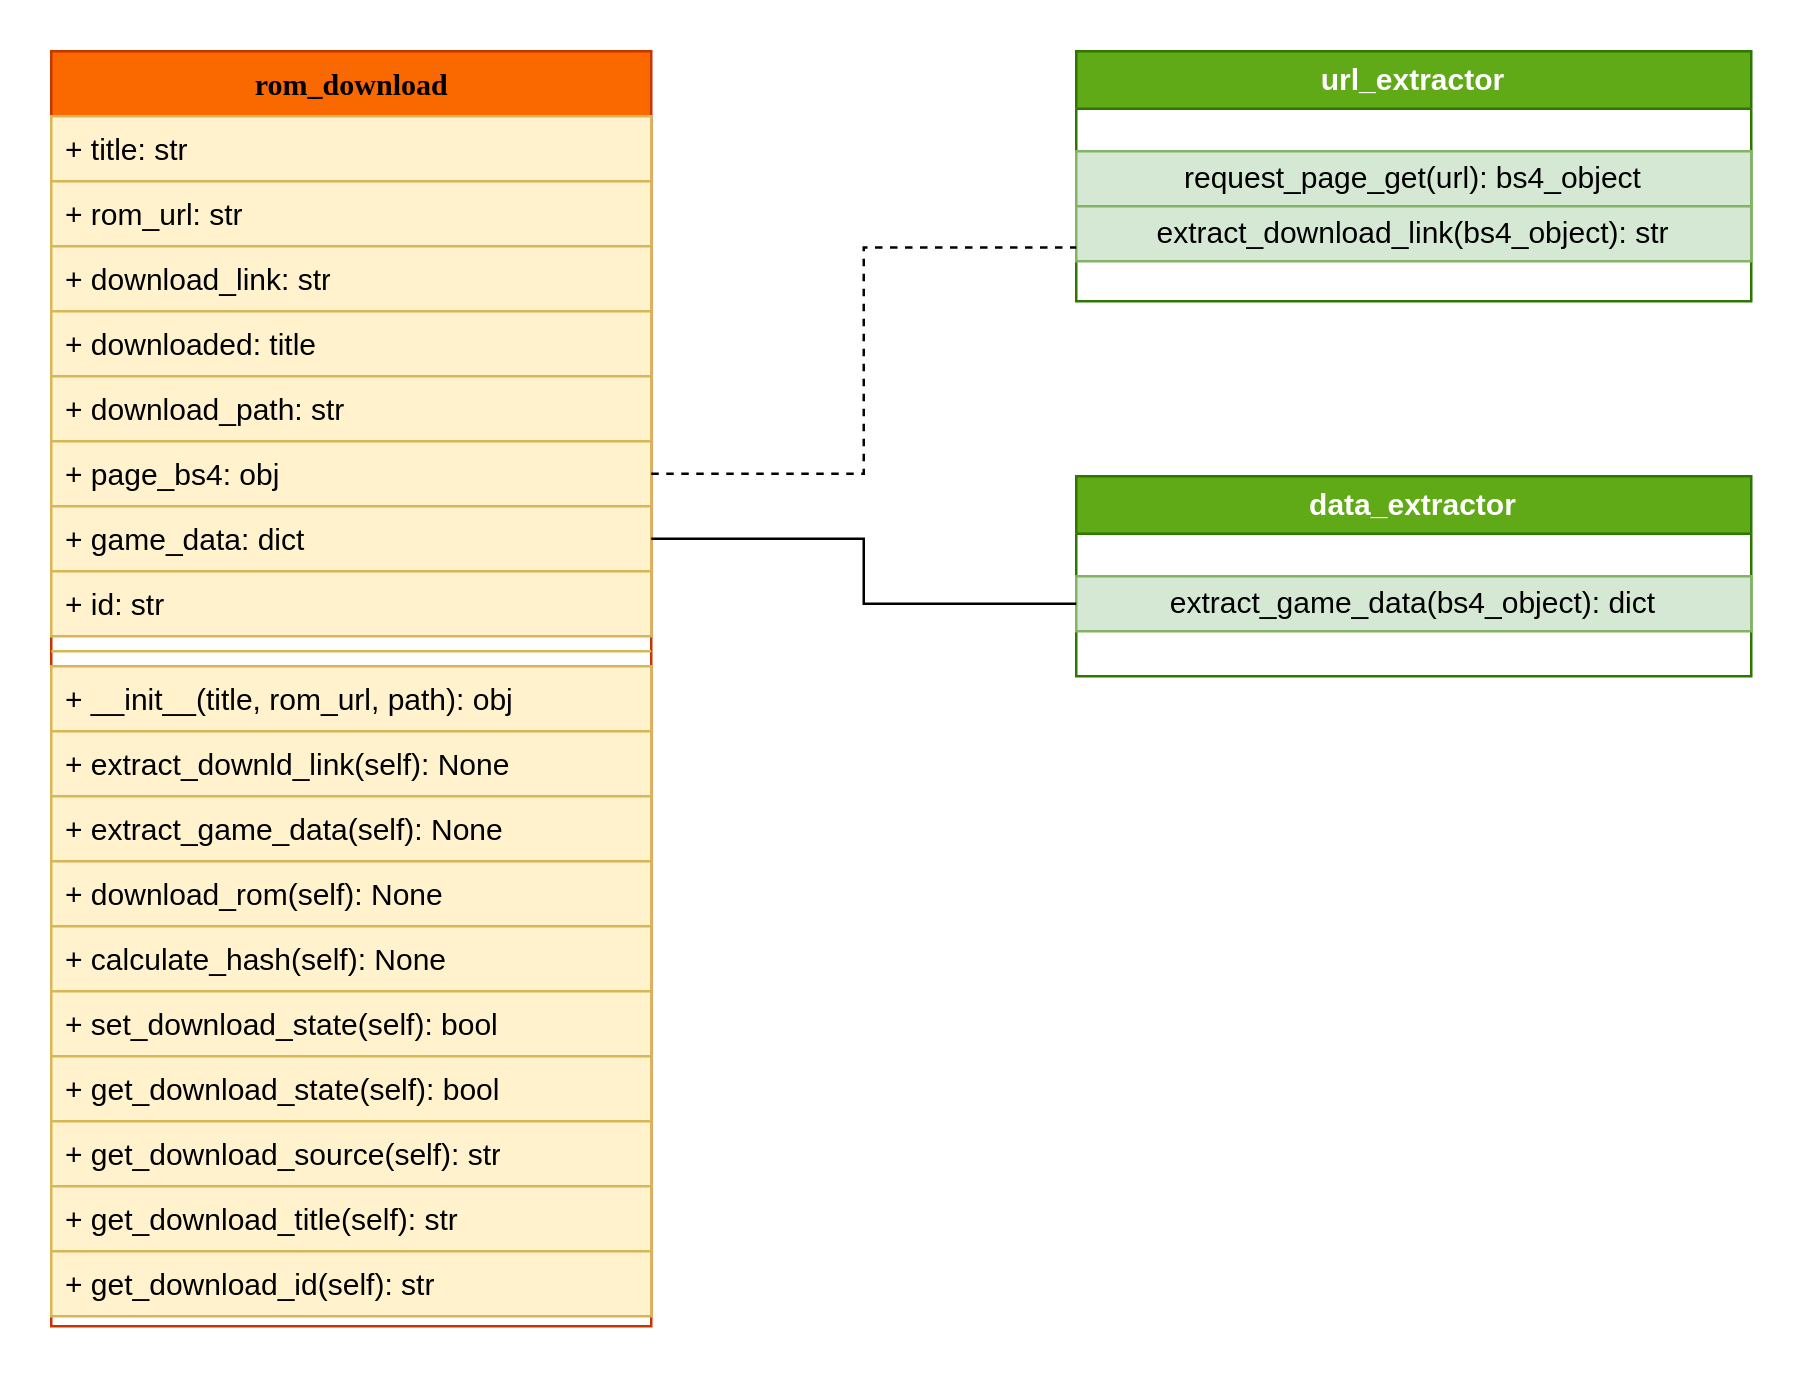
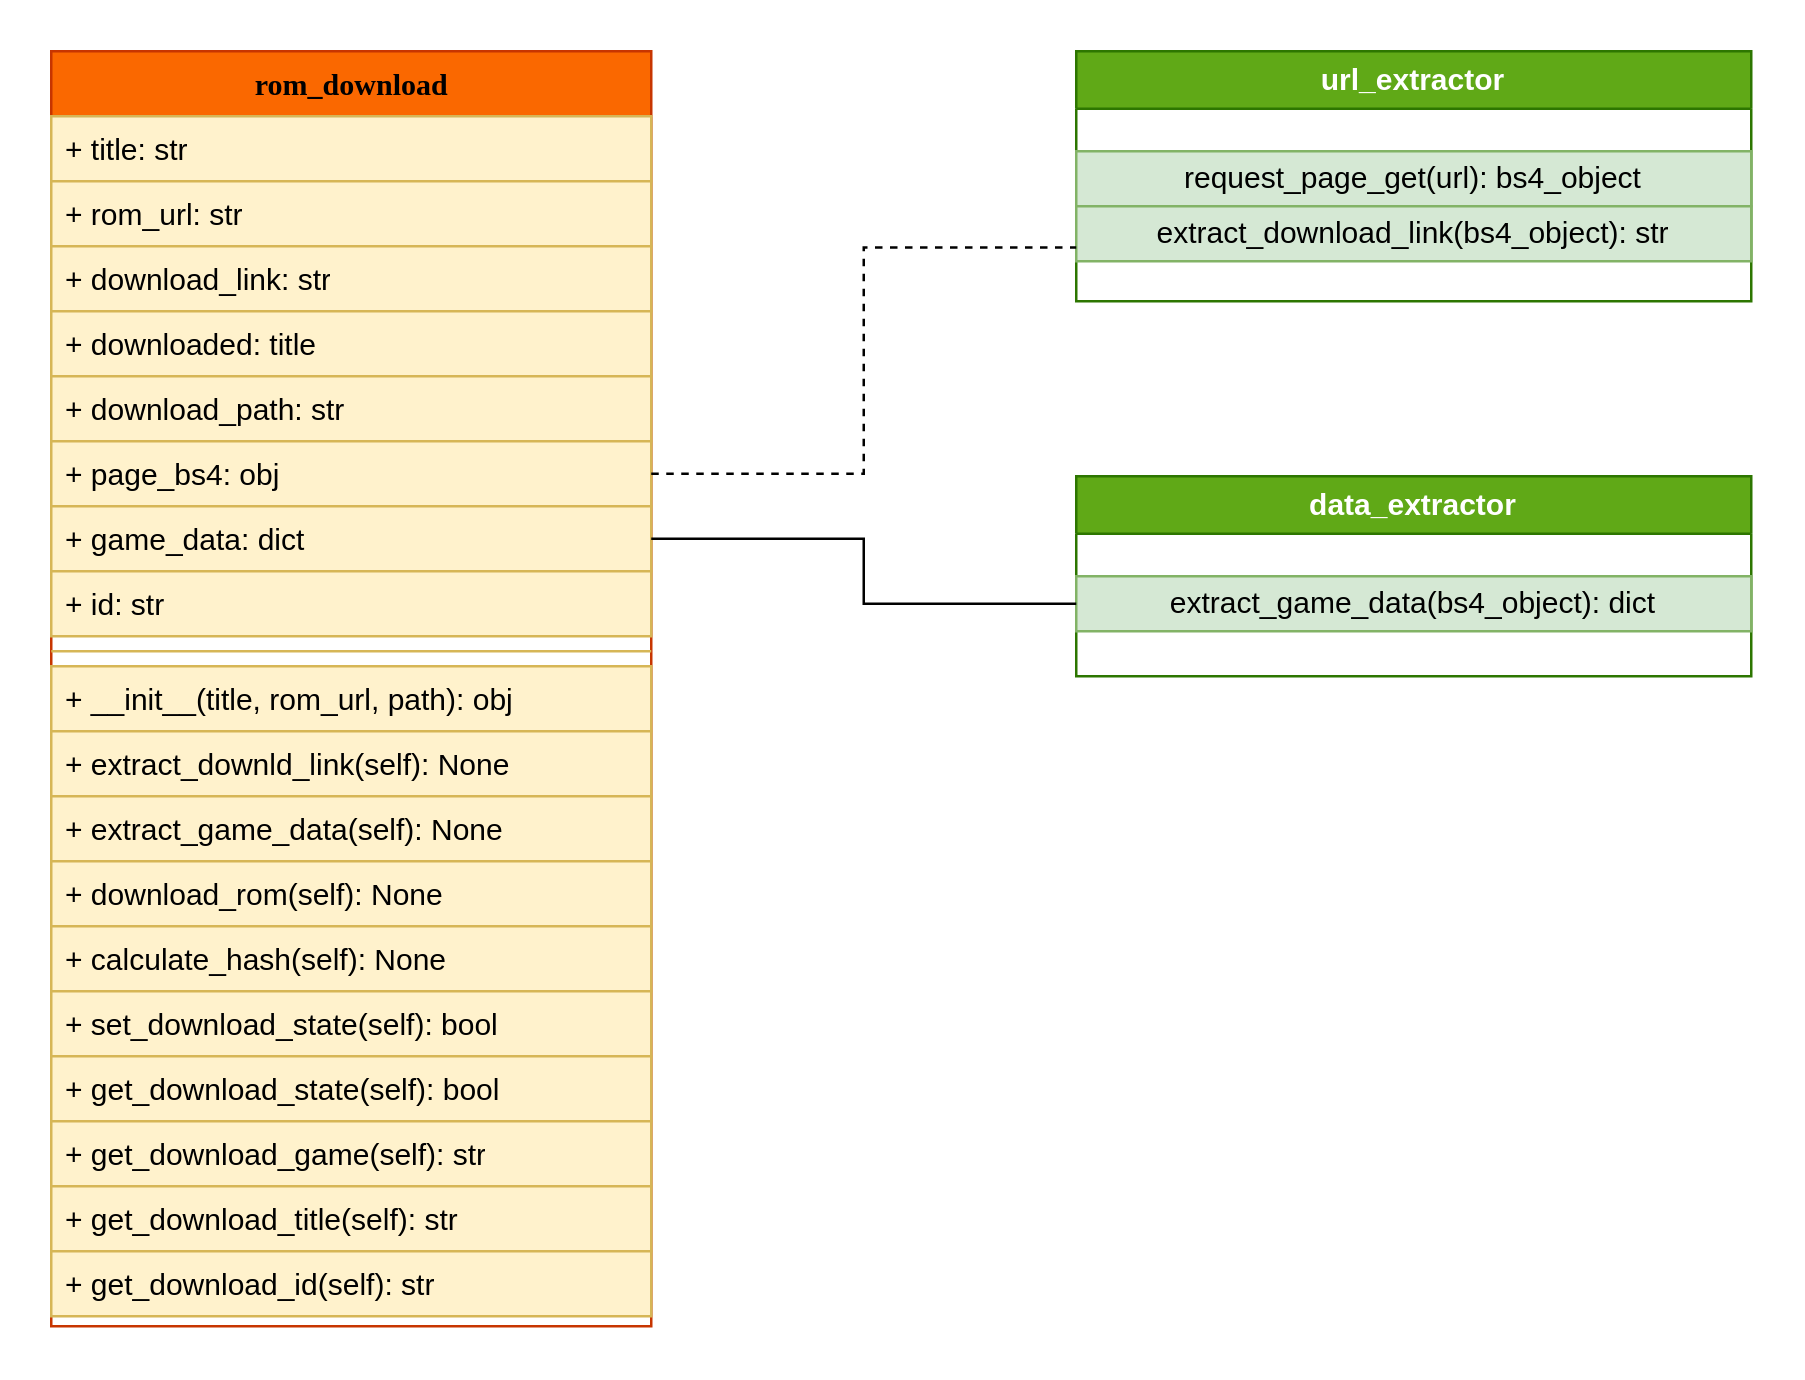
node "+ get_download_source(self): str": label "+ get_download_source(self): str" -> "+ get_download_game(self): str"
